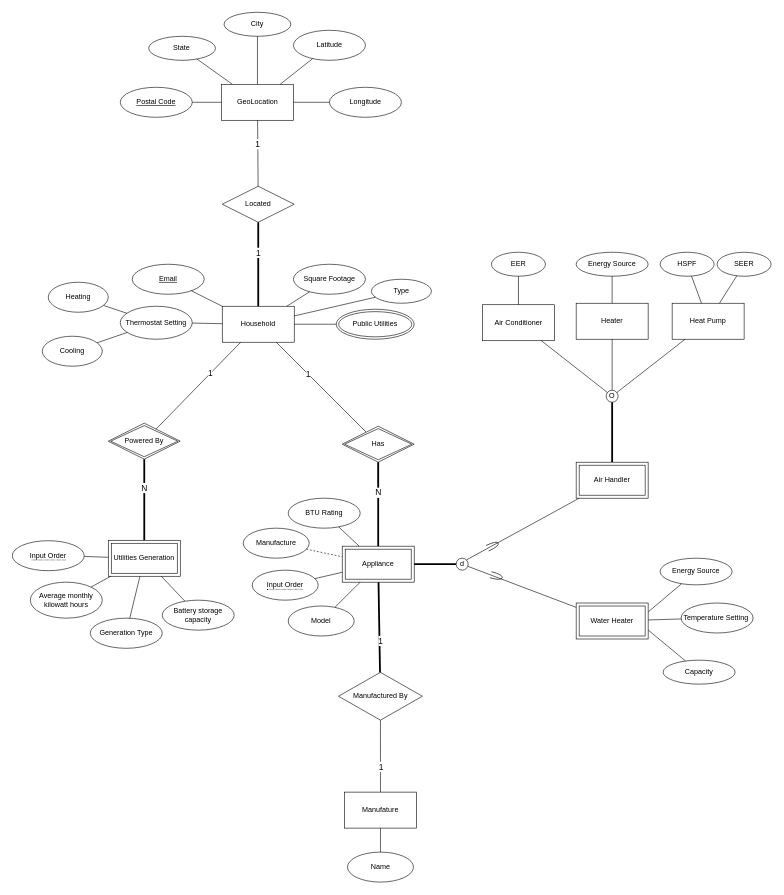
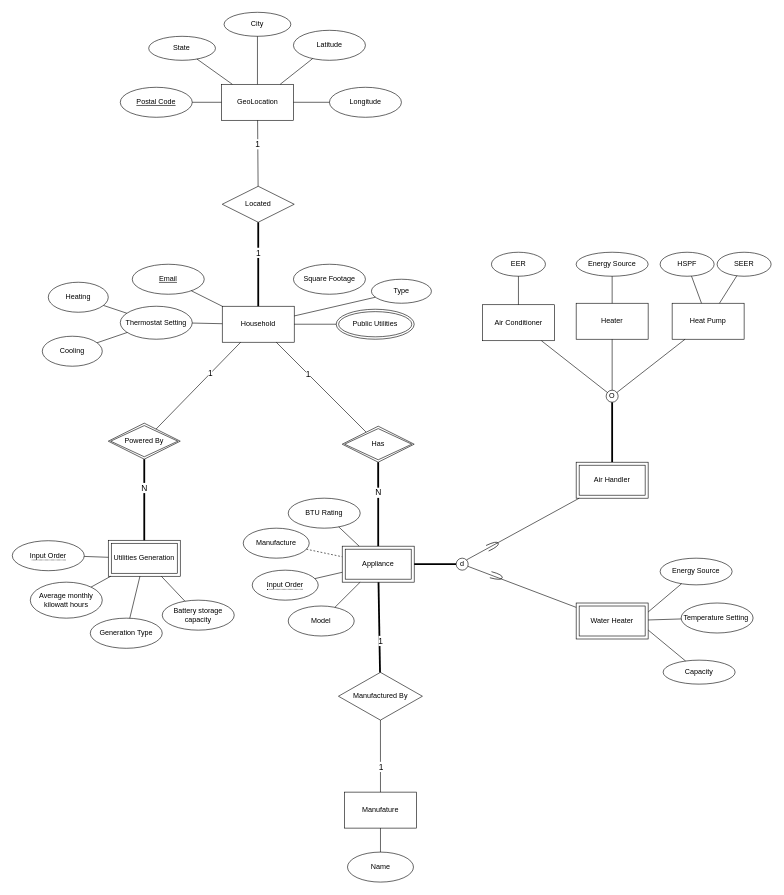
edge "Square Footage" -- "Household": removed
